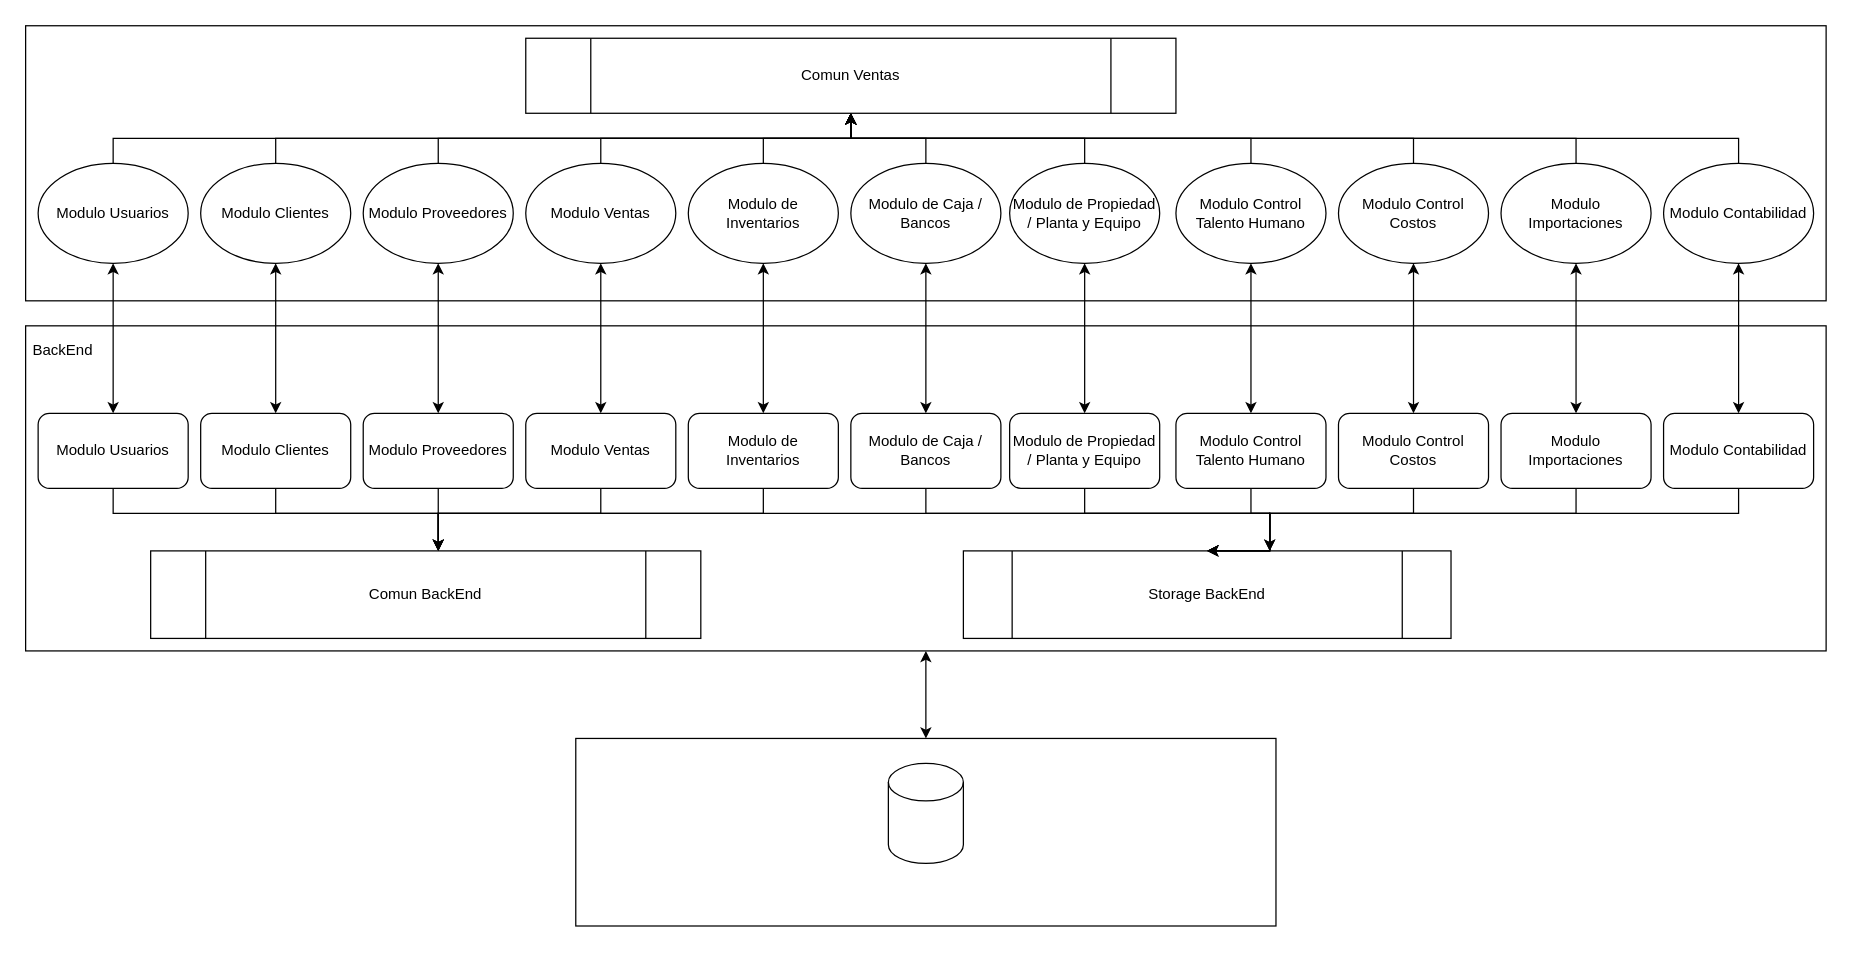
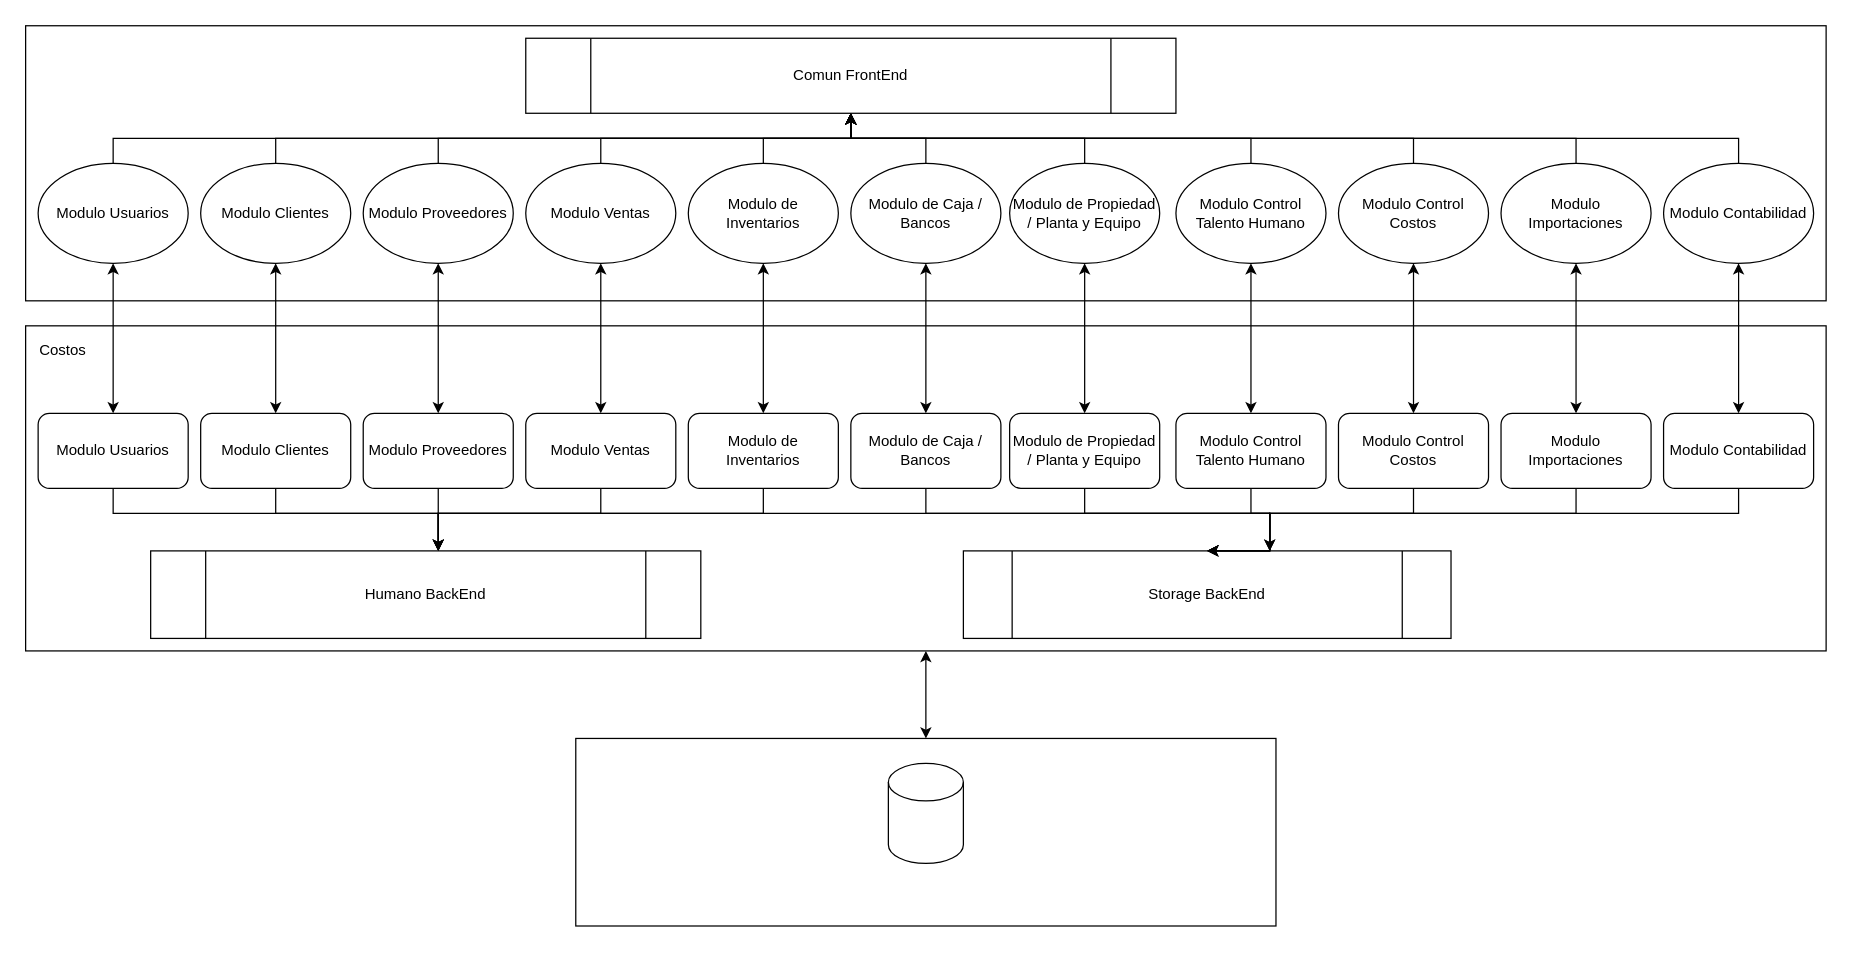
node "Comun Ventas": label "Comun Ventas" -> "Comun FrontEnd"
node "BackEnd": label "BackEnd" -> "Costos"
node "Comun BackEnd": label "Comun BackEnd" -> "Humano BackEnd"
